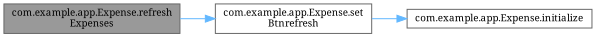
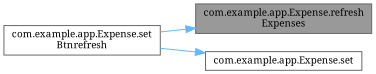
edge "com.example.app.Expense.refresh Expenses" -> "com.example.app.Expense.set Btnrefresh": reversed
node "com.example.app.Expense.initialize": label "com.example.app.Expense.initialize" -> "com.example.app.Expense.set"
